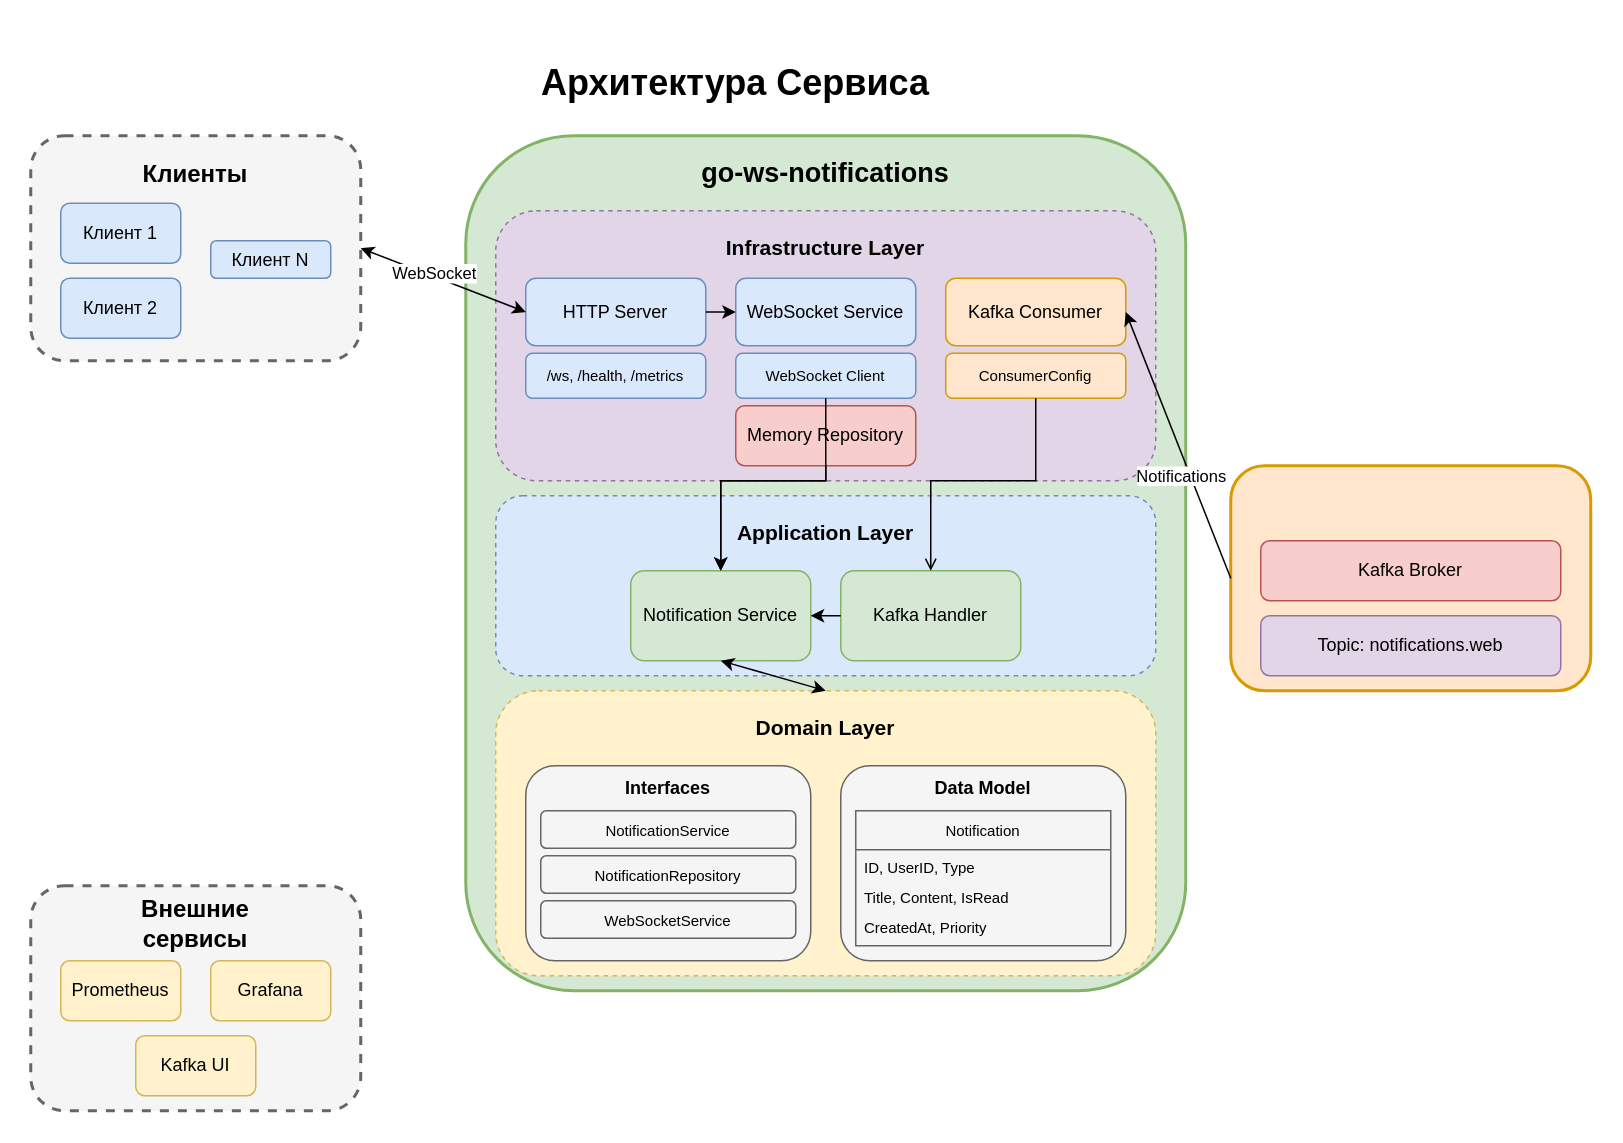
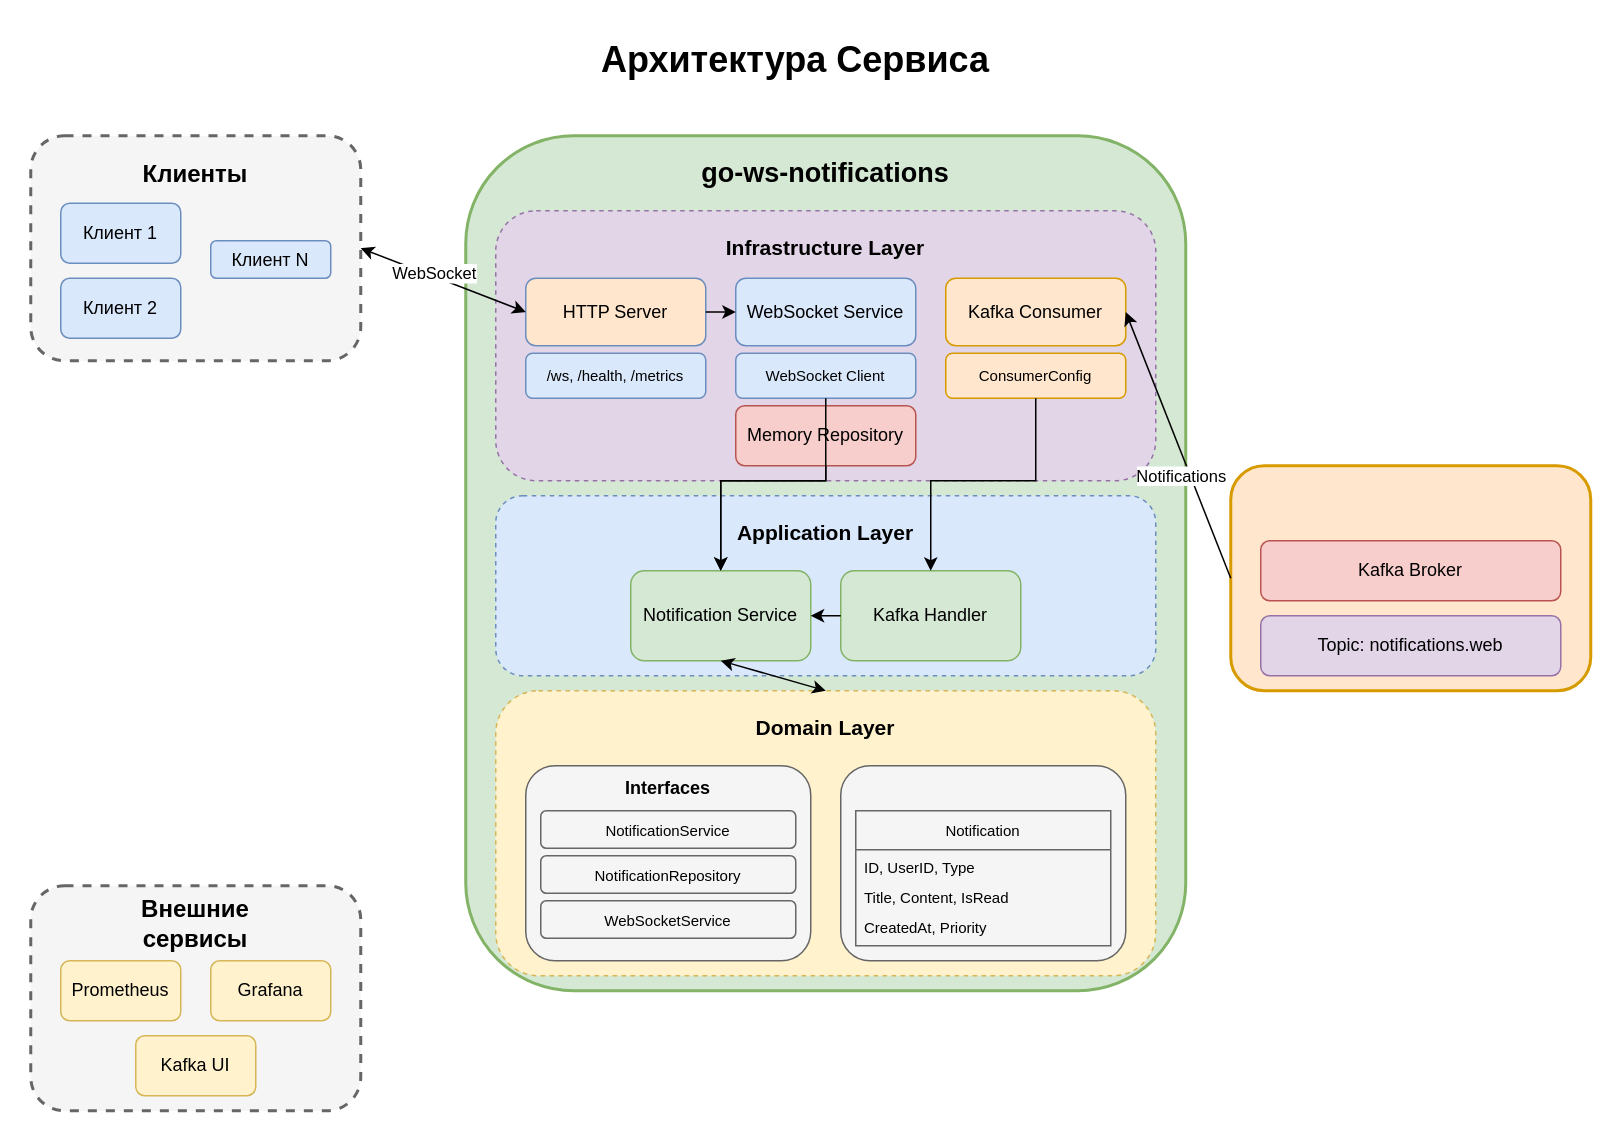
node "Архитектура Сервиса": moved (736, 83) -> (796, 61)
node "HTTP Server": fillcolor #dae8fc -> #ffe6cc
edge "ConsumerConfig" -> "Kafka Handler": arrowhead open -> classic
node "Data Model": removed
